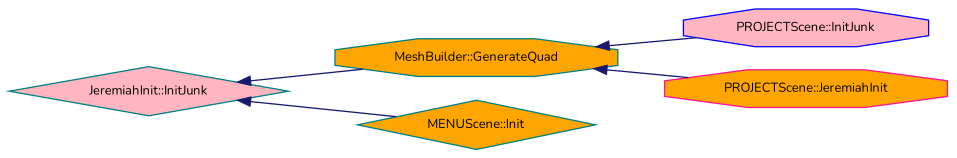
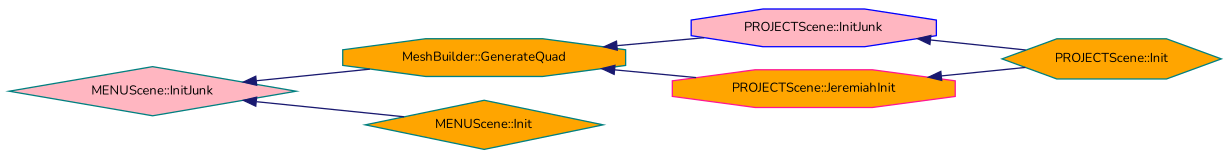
node "PROJECTScene::Init": added
node "JeremiahInit::InitJunk": label "JeremiahInit::InitJunk" -> "MENUScene::InitJunk"
